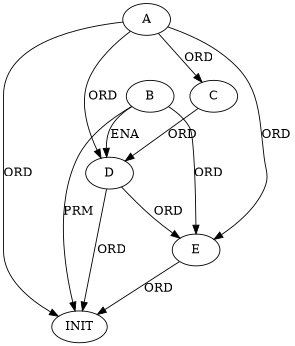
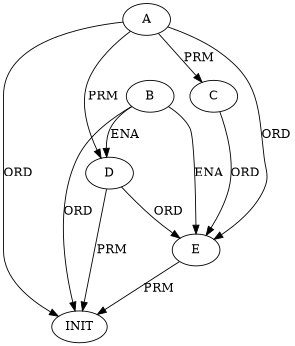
edge "A" -> "C": label "ORD" -> "PRM"
edge "A" -> "D": label "ORD" -> "PRM"
edge "C" -> "D": now "C" -> "E"
edge "B" -> "E": label "ORD" -> "ENA"
edge "B" -> "INIT": label "PRM" -> "ORD"
edge "D" -> "INIT": label "ORD" -> "PRM"
edge "E" -> "INIT": label "ORD" -> "PRM"
